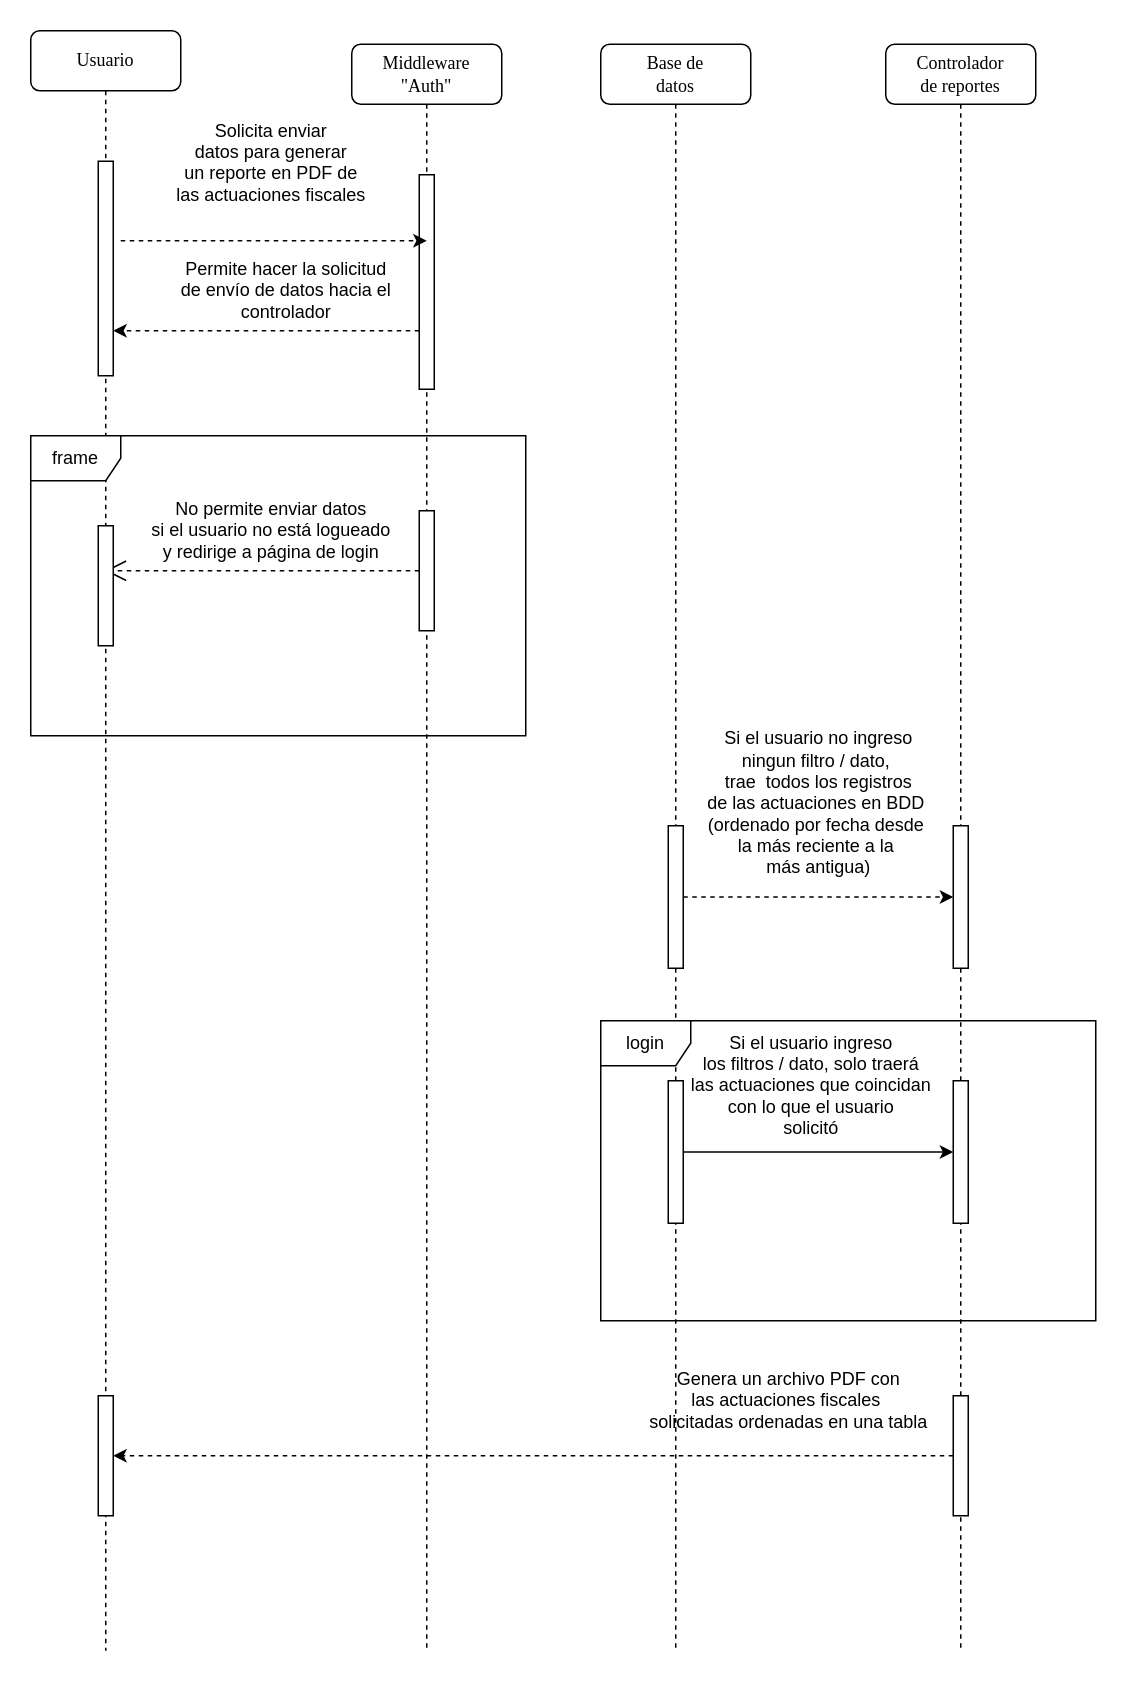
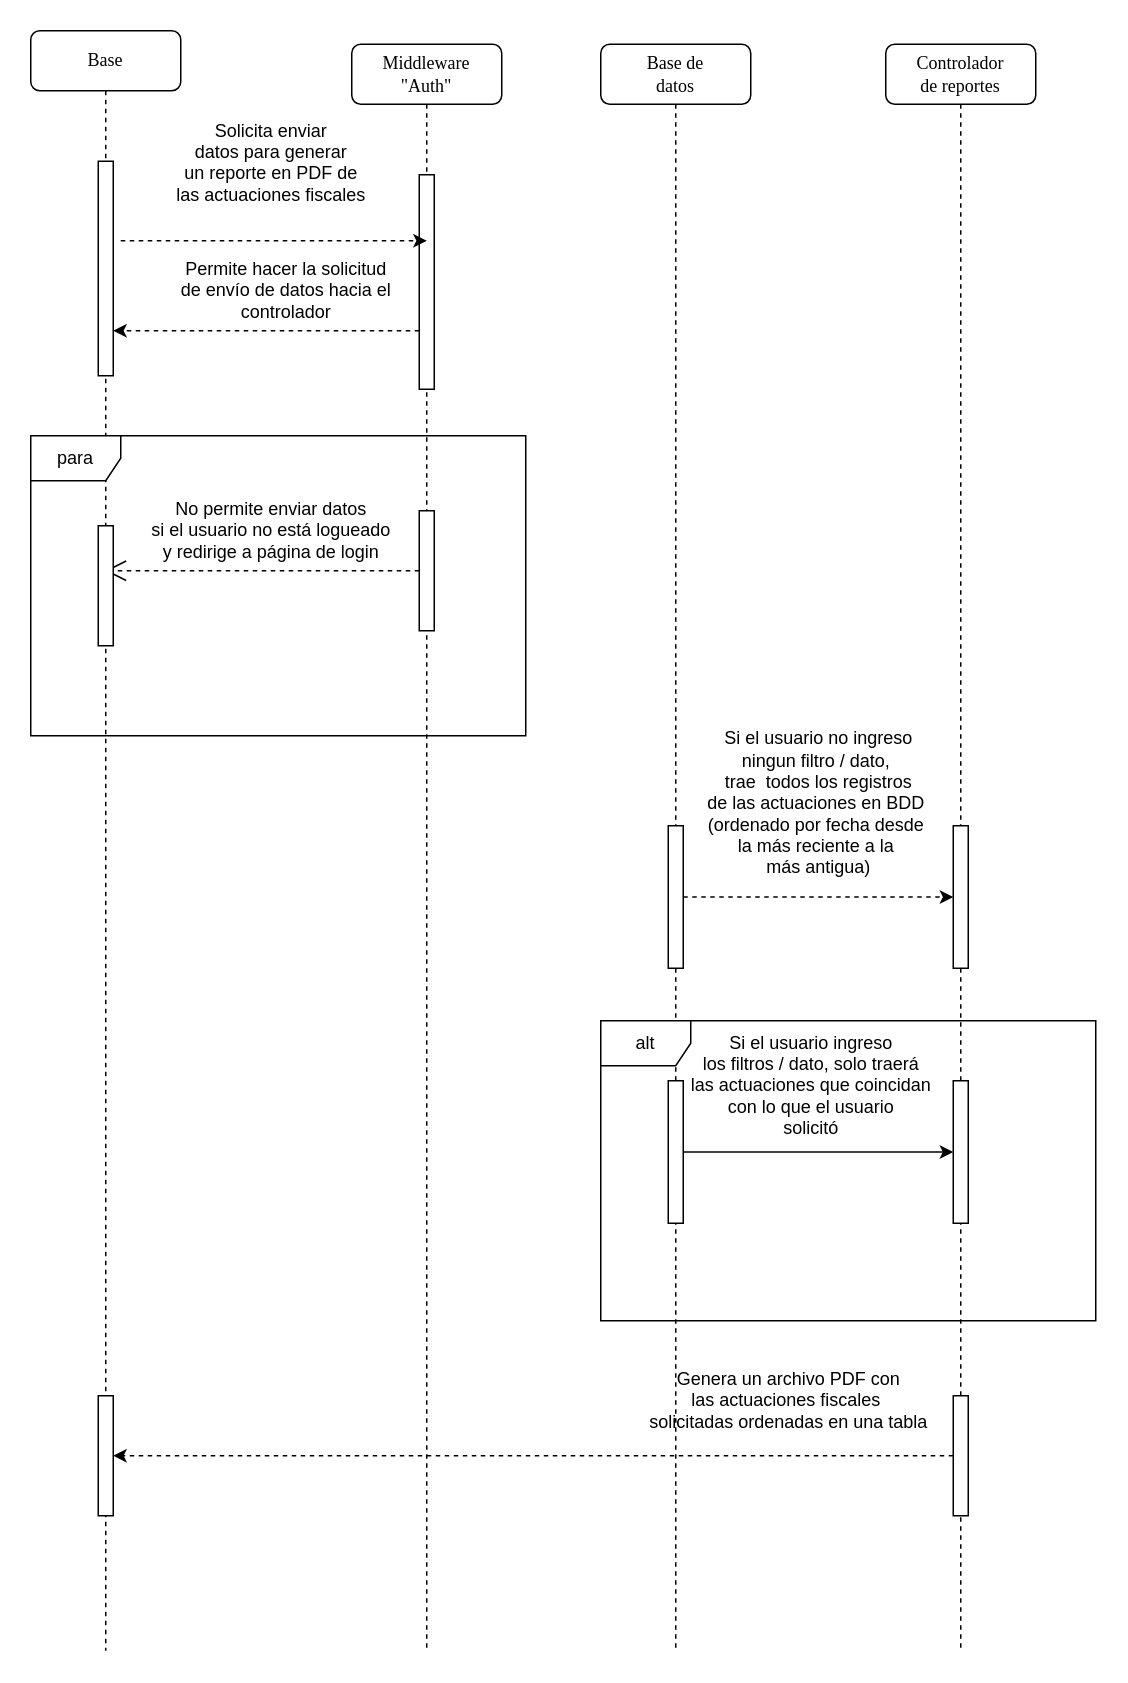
node "Usuario": label "Usuario" -> "Base"
node "frame": label "frame" -> "para"
node "login": label "login" -> "alt"
